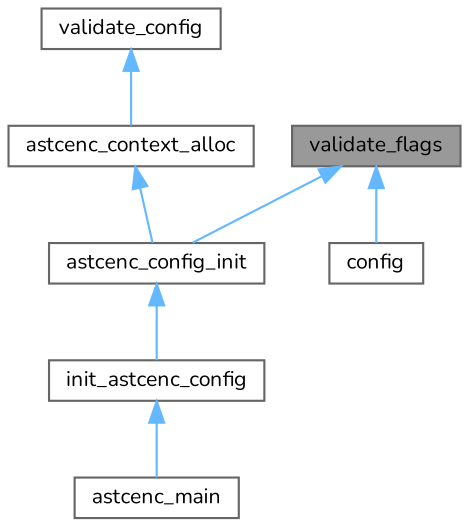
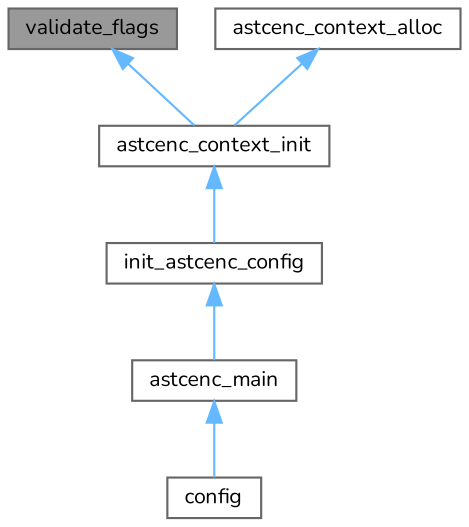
node "validate_config": removed
edge "config" -> "validate_flags": now "config" -> "astcenc_main"
node "astcenc_config_init": label "astcenc_config_init" -> "astcenc_context_init"
